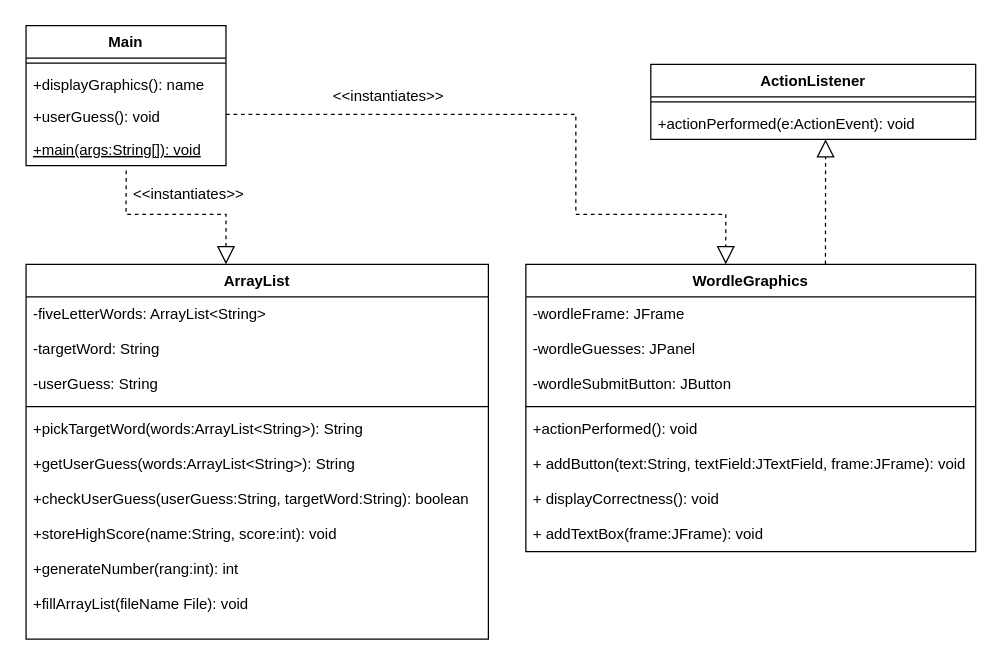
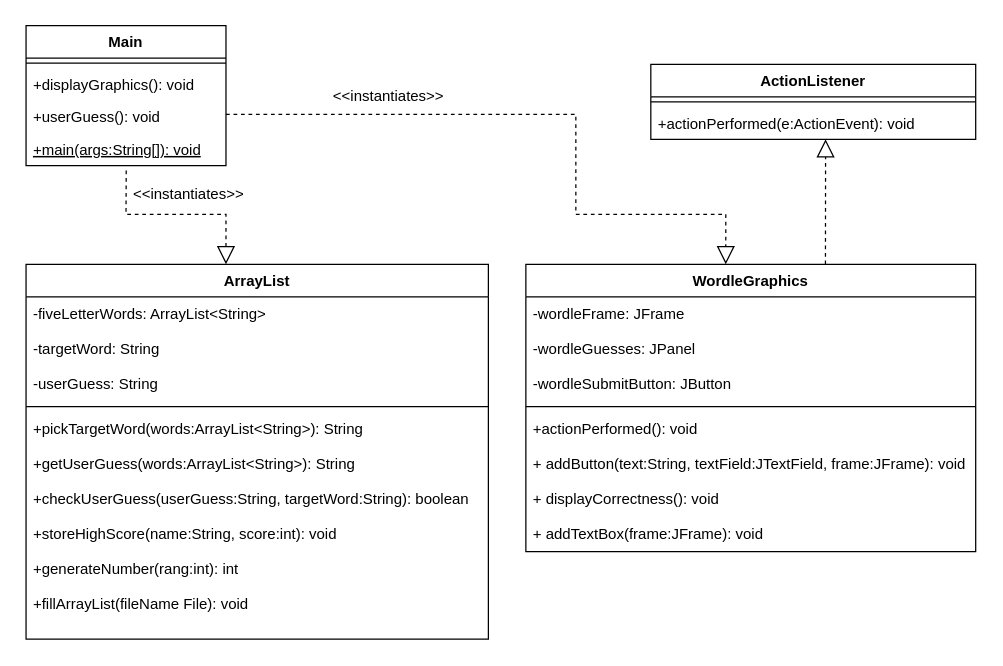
node "+displayGraphics(): name": label "+displayGraphics(): name" -> "+displayGraphics(): void"
